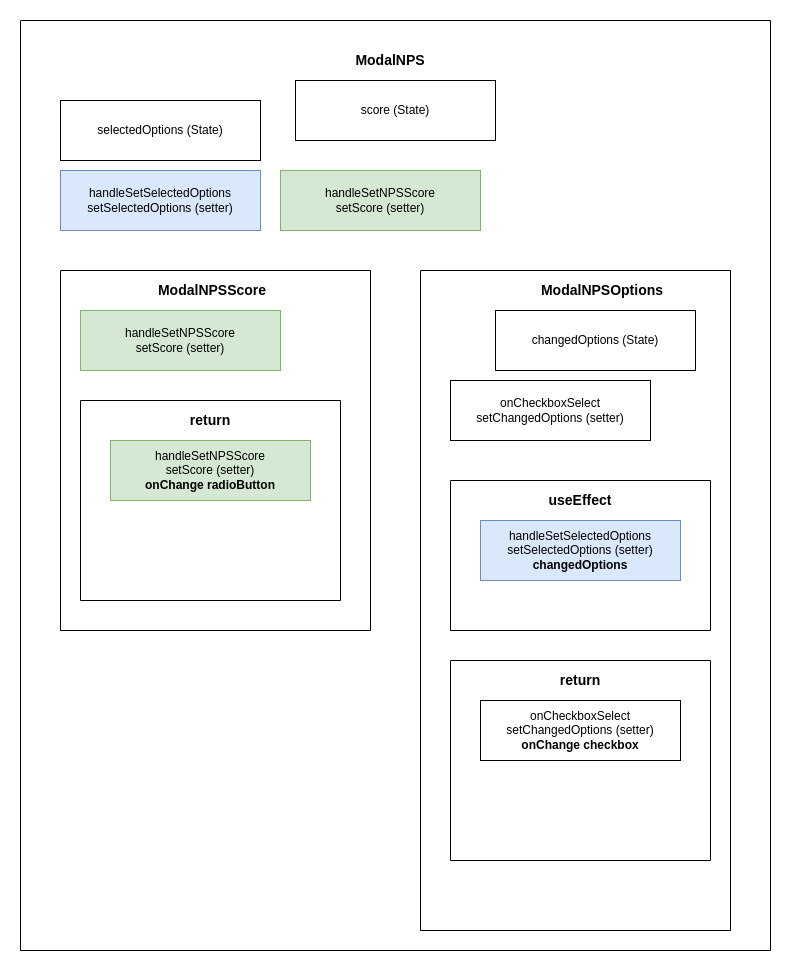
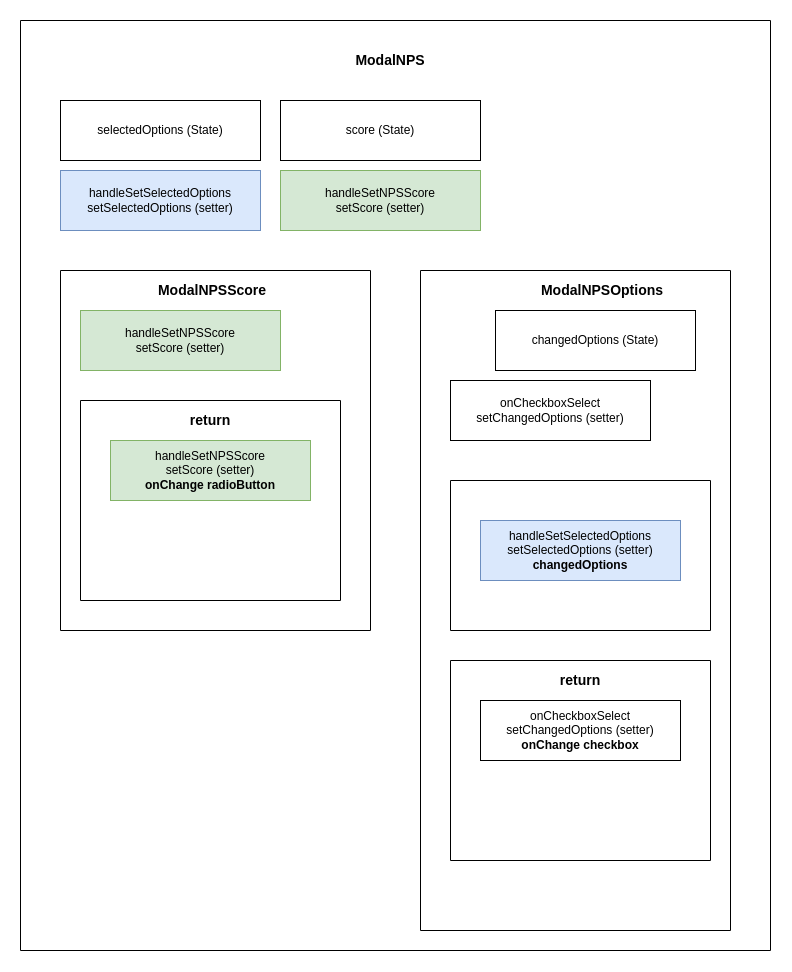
node "score (State)": moved (396, 111) -> (381, 131)
node "useEffect": removed
